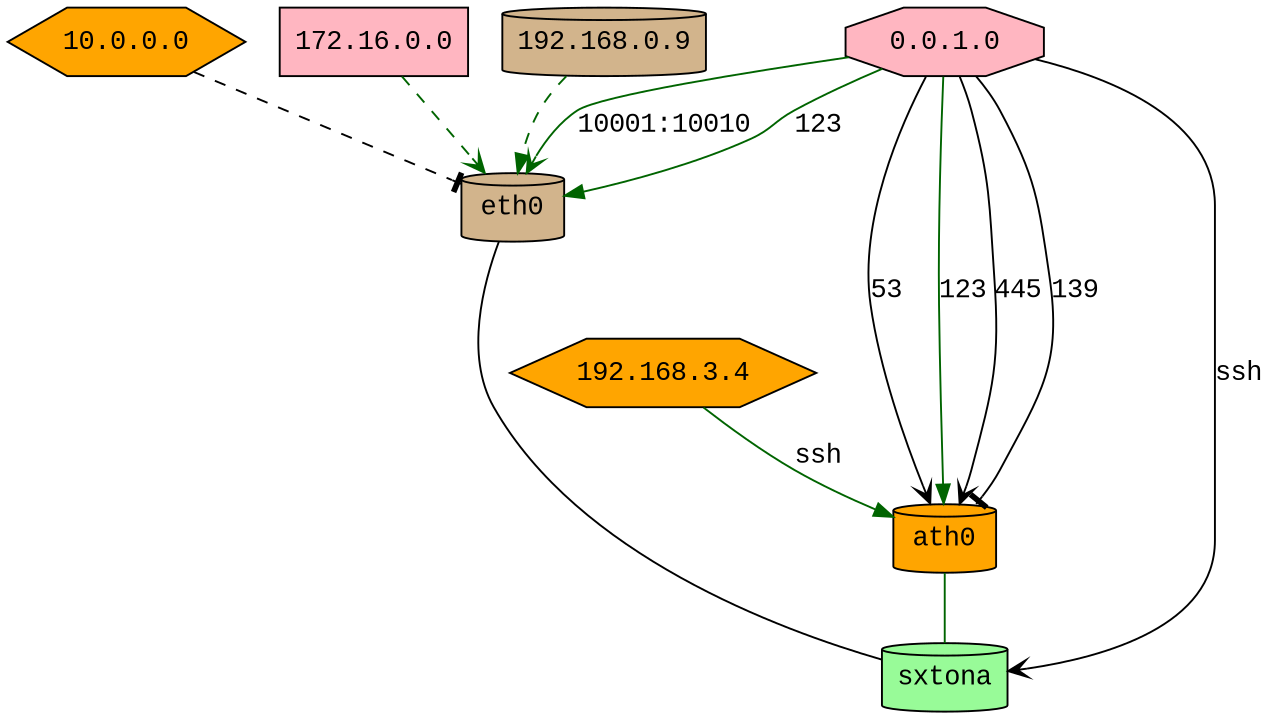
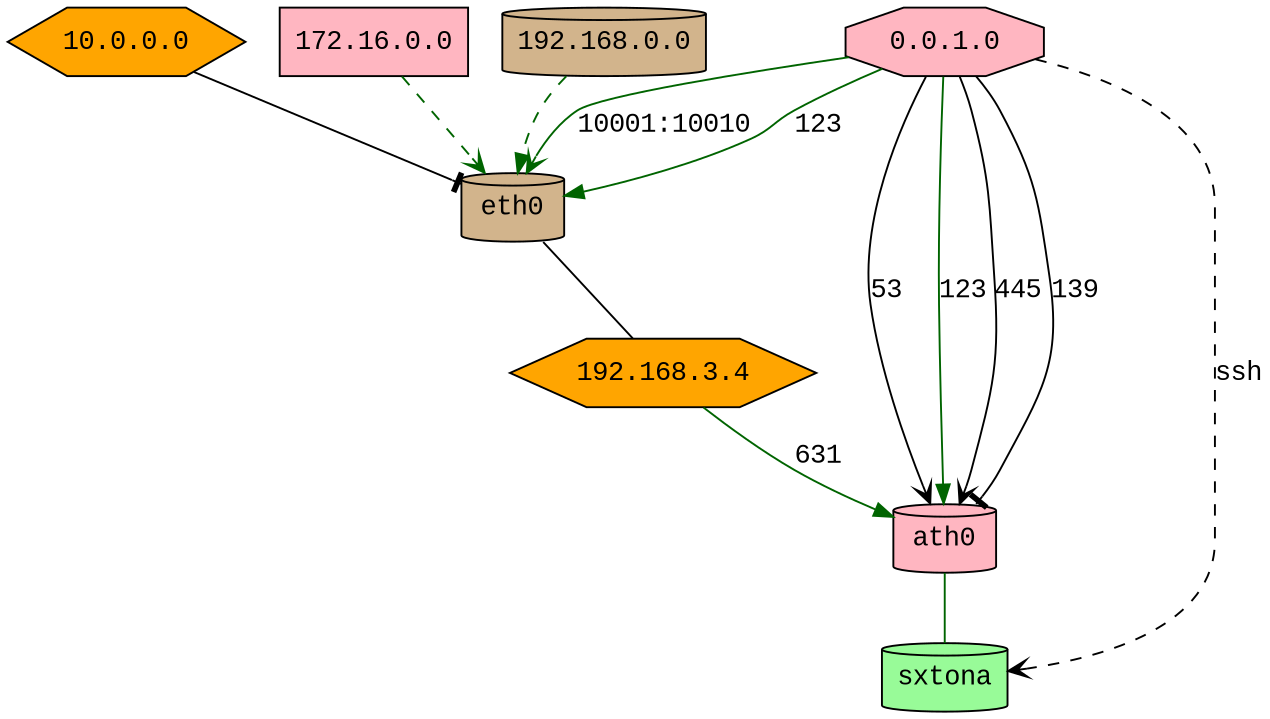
node "192.168.0.9": label "192.168.0.9" -> "192.168.0.0"
edge "10.0.0.0" -> "eth0": style dashed -> solid
edge "0.0.1.0" -> "sxtona": style solid -> dashed
edge "192.168.3.4" -> "ath0": label "ssh" -> "631"
edge "eth0" -- "sxtona": now "eth0" -- "192.168.3.4"
node "ath0": fillcolor orange -> lightpink
